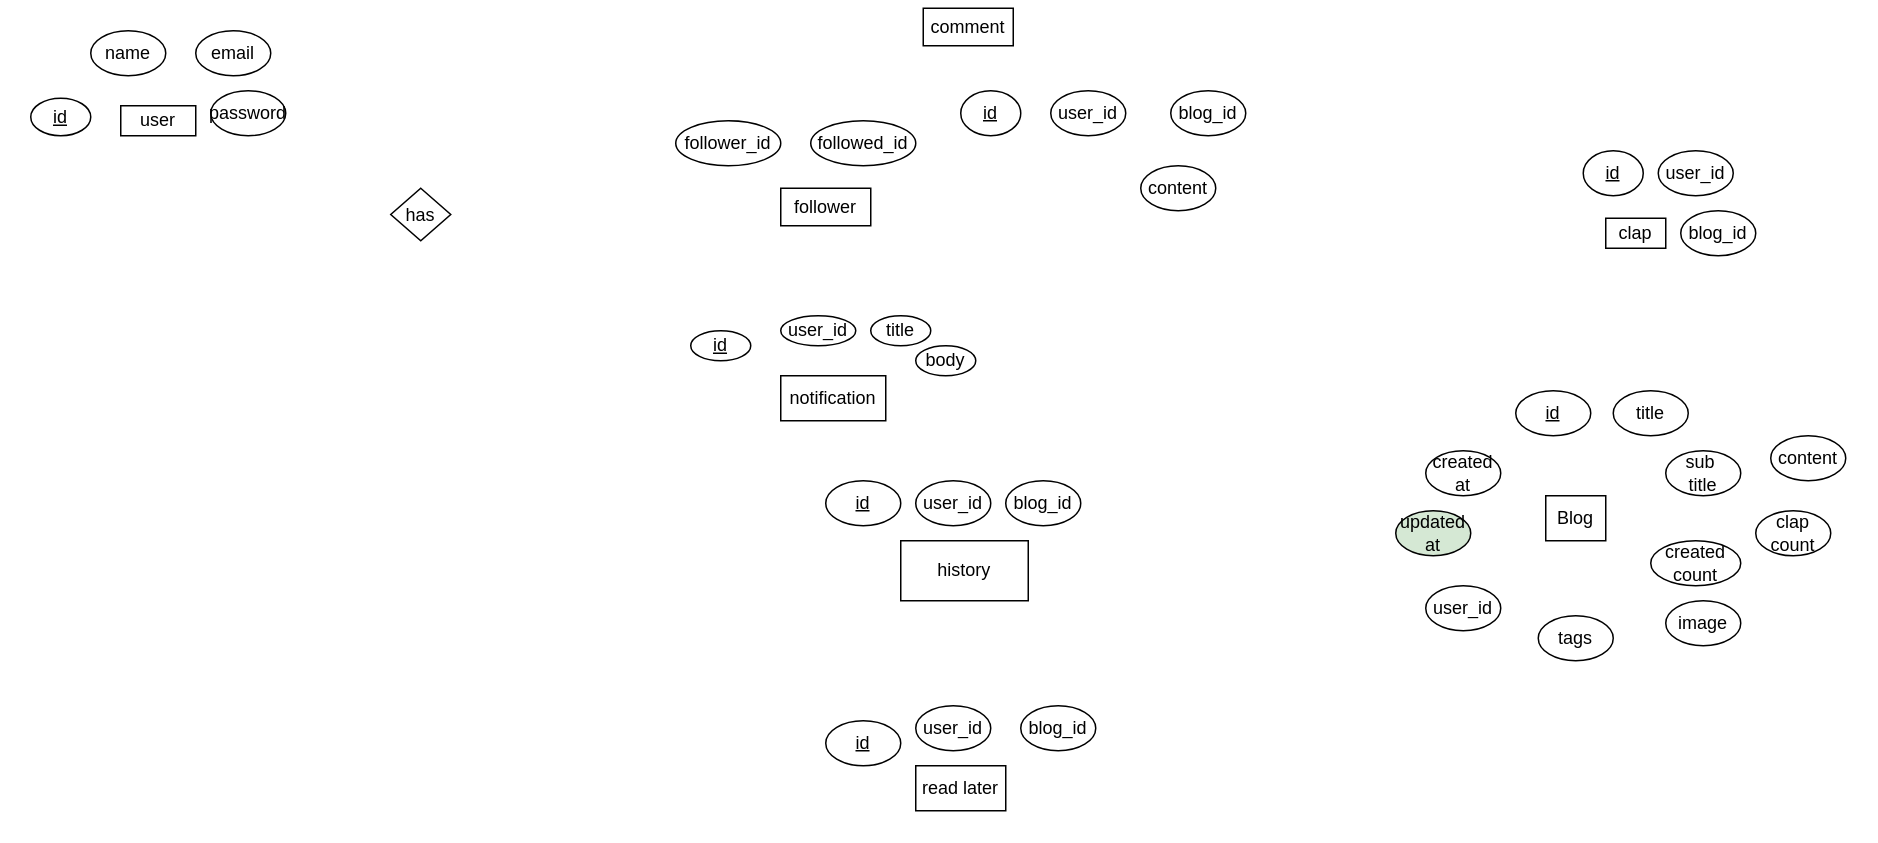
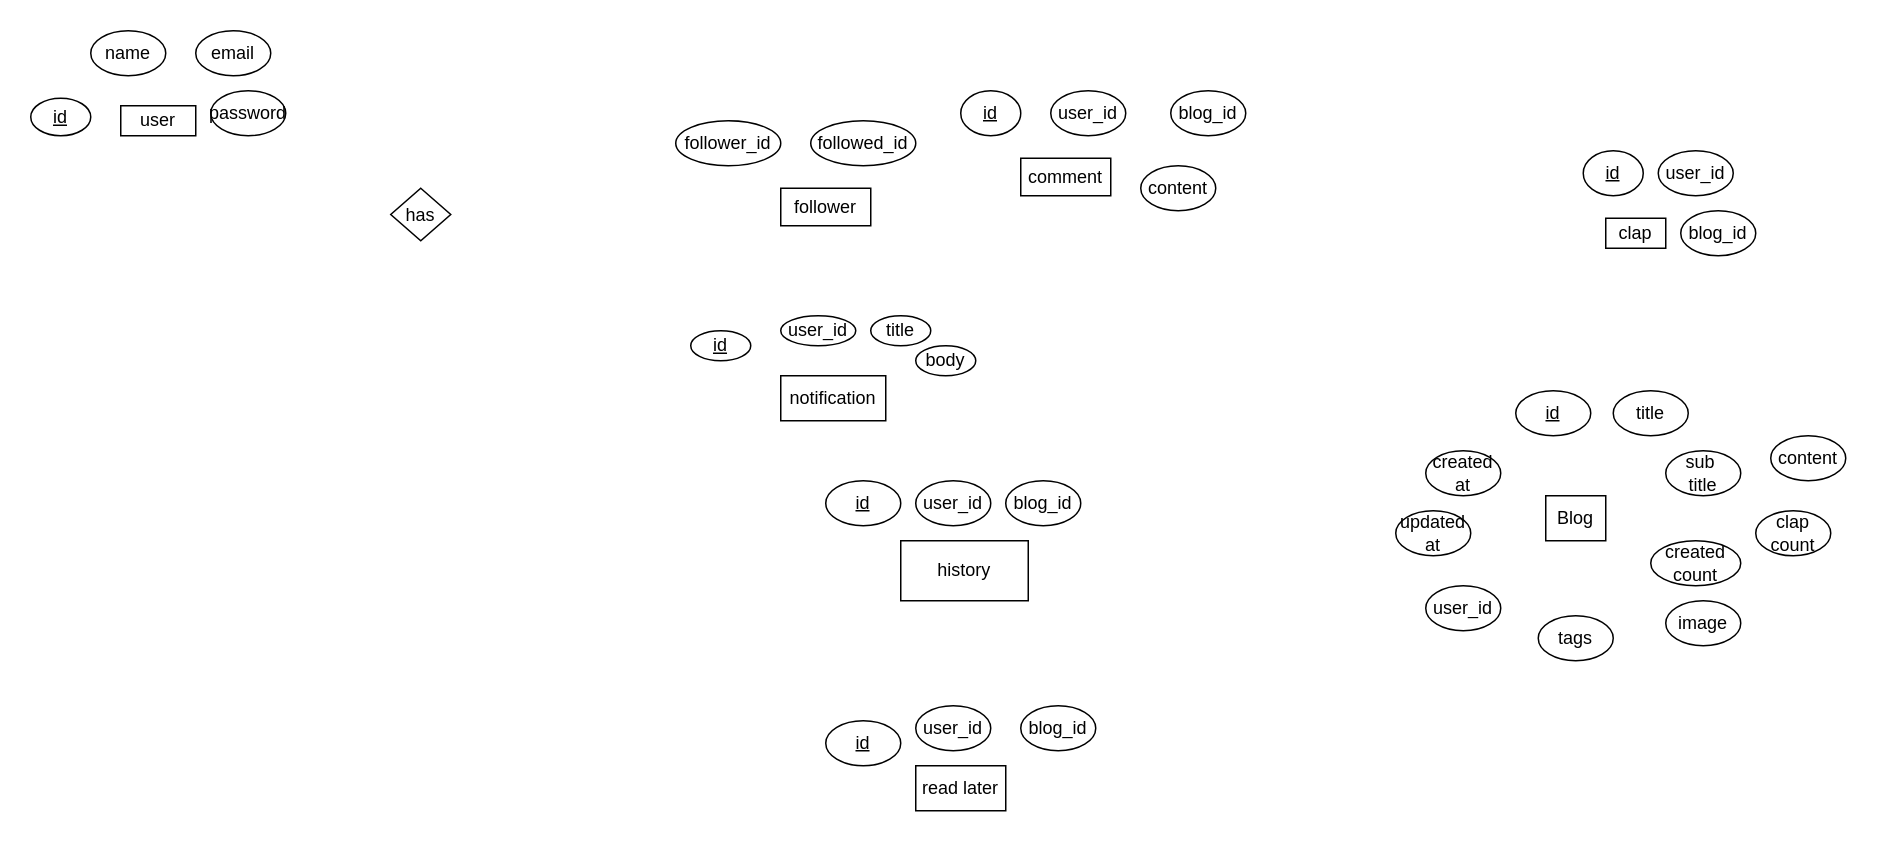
node "comment": moved (968, 27) -> (1066, 177)
node "updated at": fillcolor #d5e8d4 -> #ffffff
